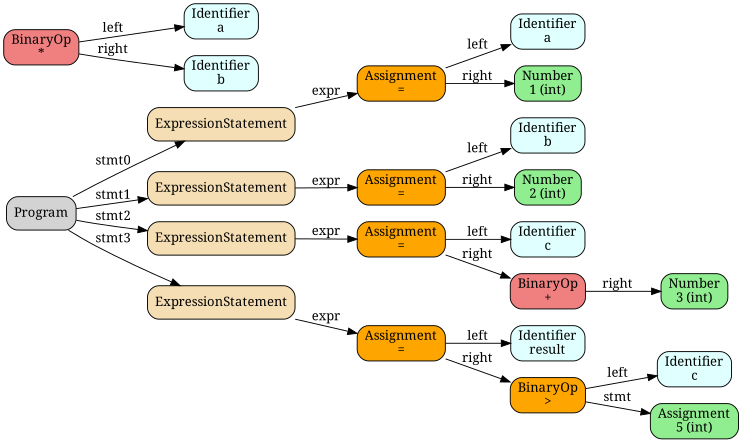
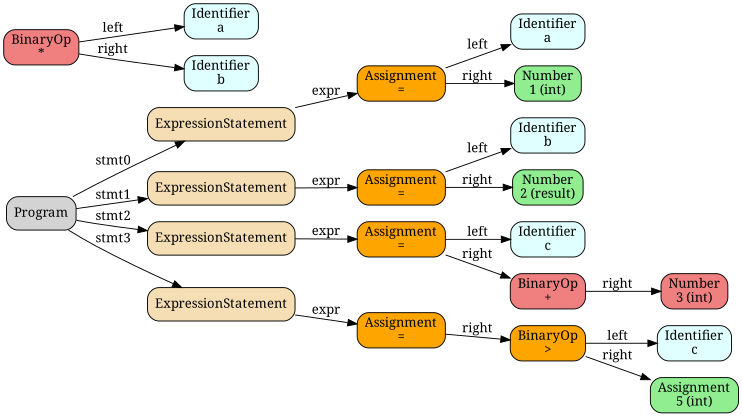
node "Number 2 (int)": label "Number 2 (int)" -> "Number 2 (result)"
node "Number 3 (int)": fillcolor lightgreen -> lightcoral
node "Identifier result": removed
edge "BinaryOp >" -> "Assignment 5 (int)": label "stmt" -> "right"
